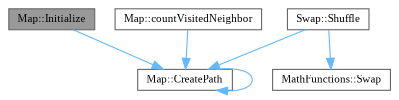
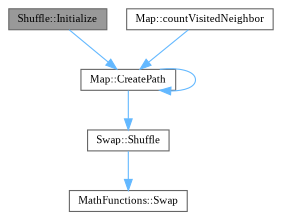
node "Map::Initialize": label "Map::Initialize" -> "Shuffle::Initialize"
edge "Swap::Shuffle" -> "Map::CreatePath": reversed
